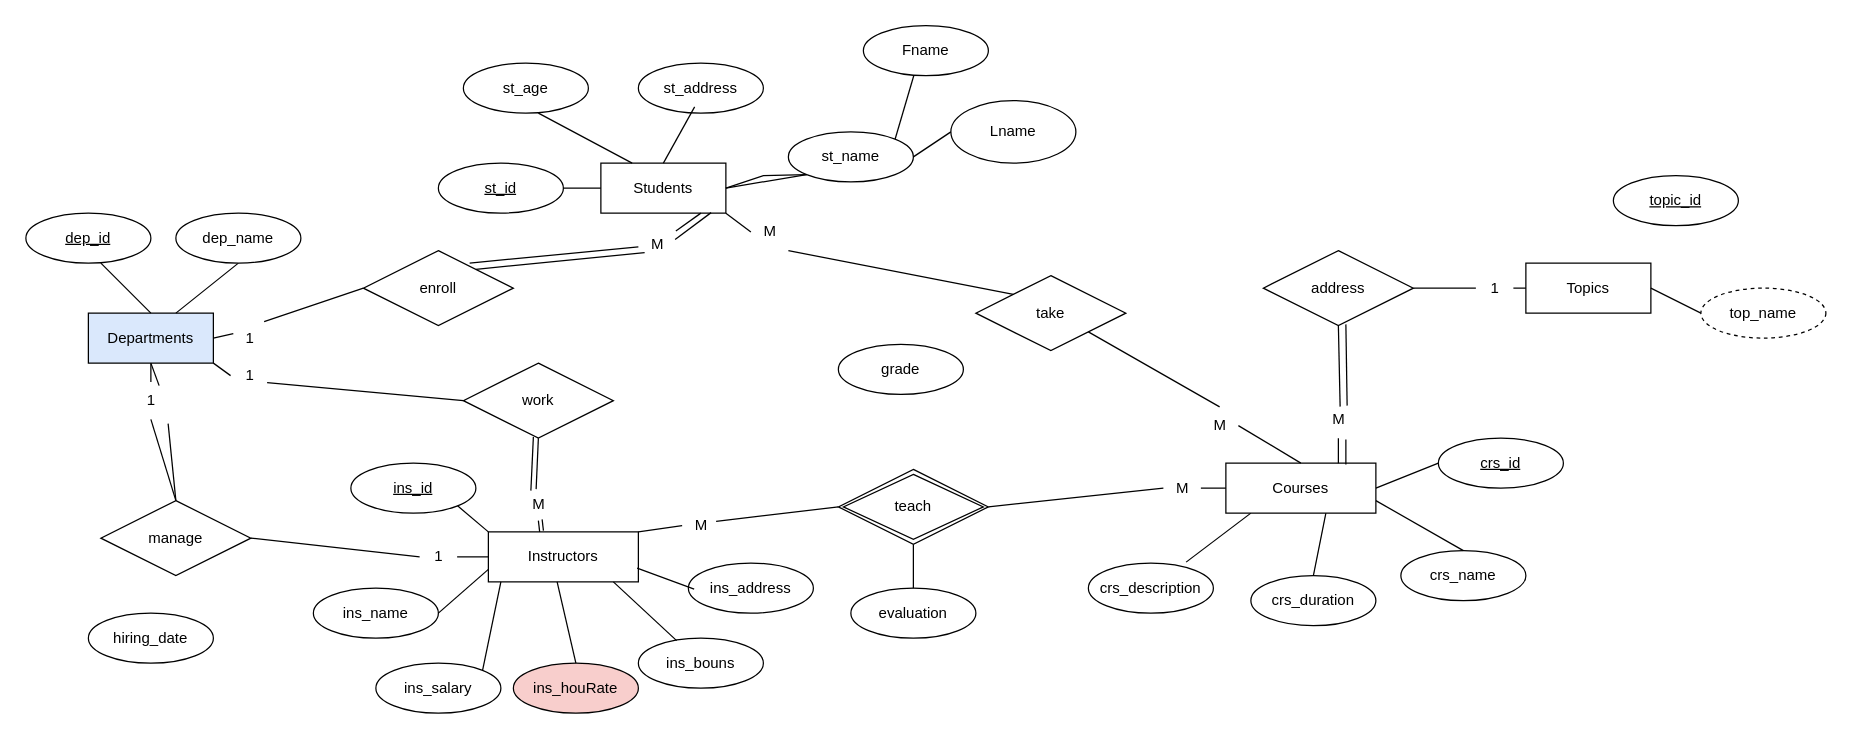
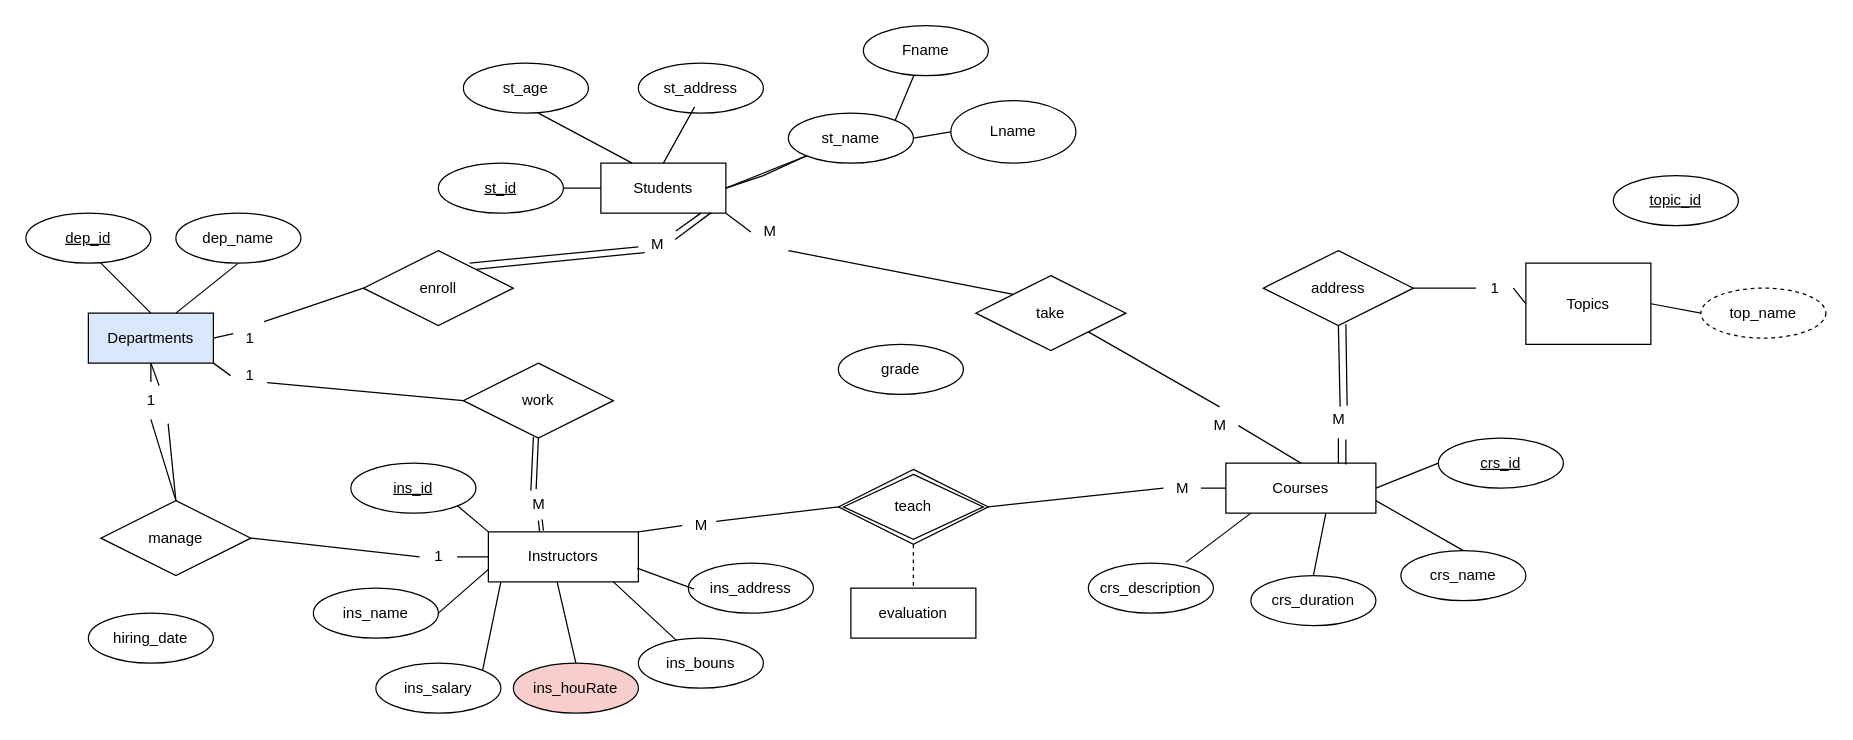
node "st_name": moved (851, 157) -> (851, 138)
node "Topics": size 125x50 -> 125x81
edge "teach" -- "evaluation": style solid -> dashed
node "evaluation": shape ellipse -> rectangle
